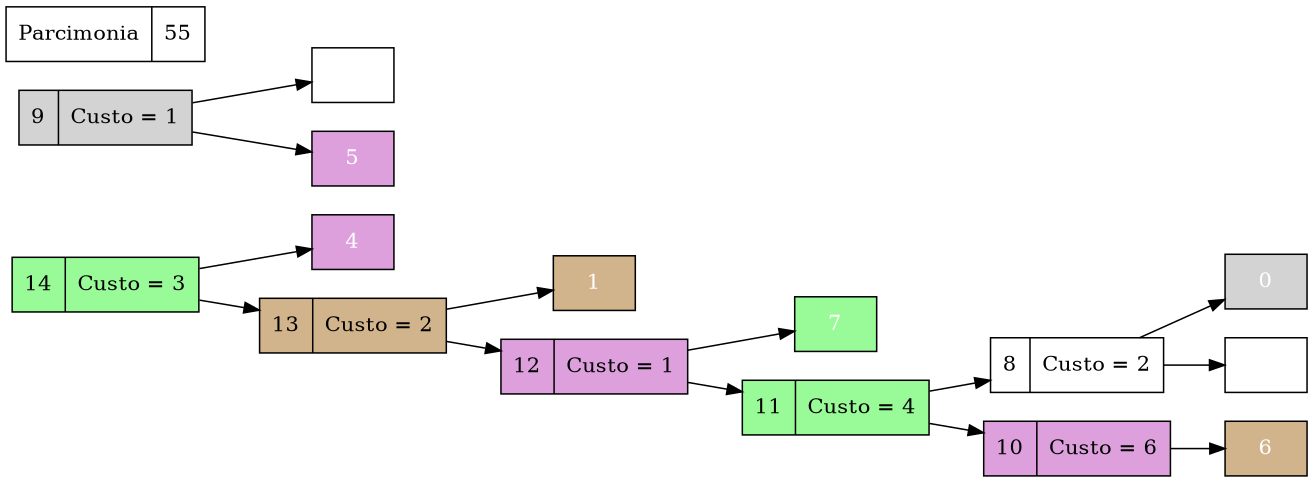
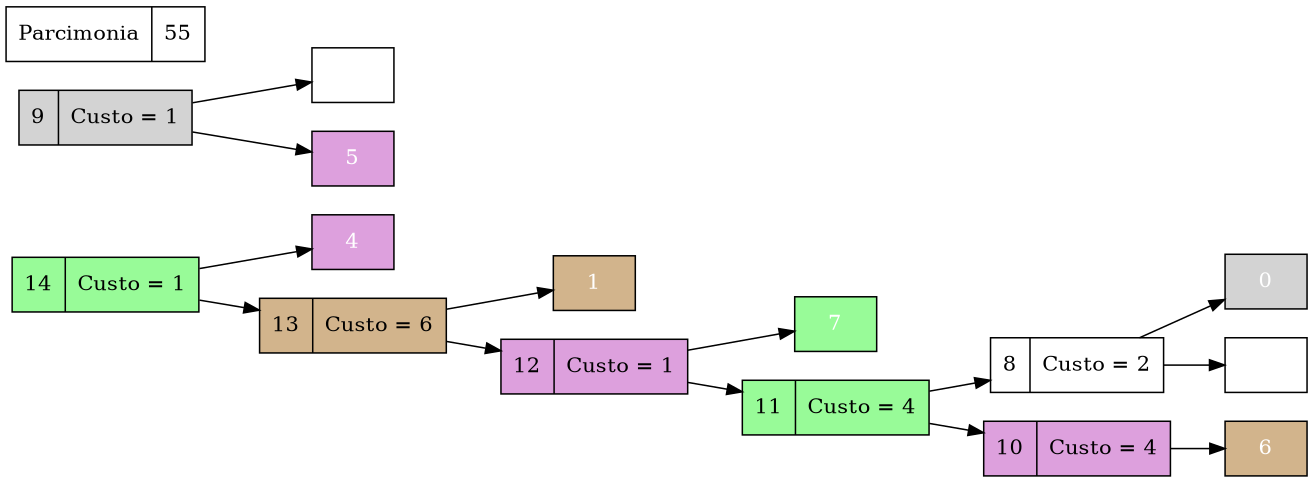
node "14": text "Custo = 3" -> "Custo = 1"
node "13": text "Custo = 2" -> "Custo = 6"
node "10": text "Custo = 6" -> "Custo = 4"
